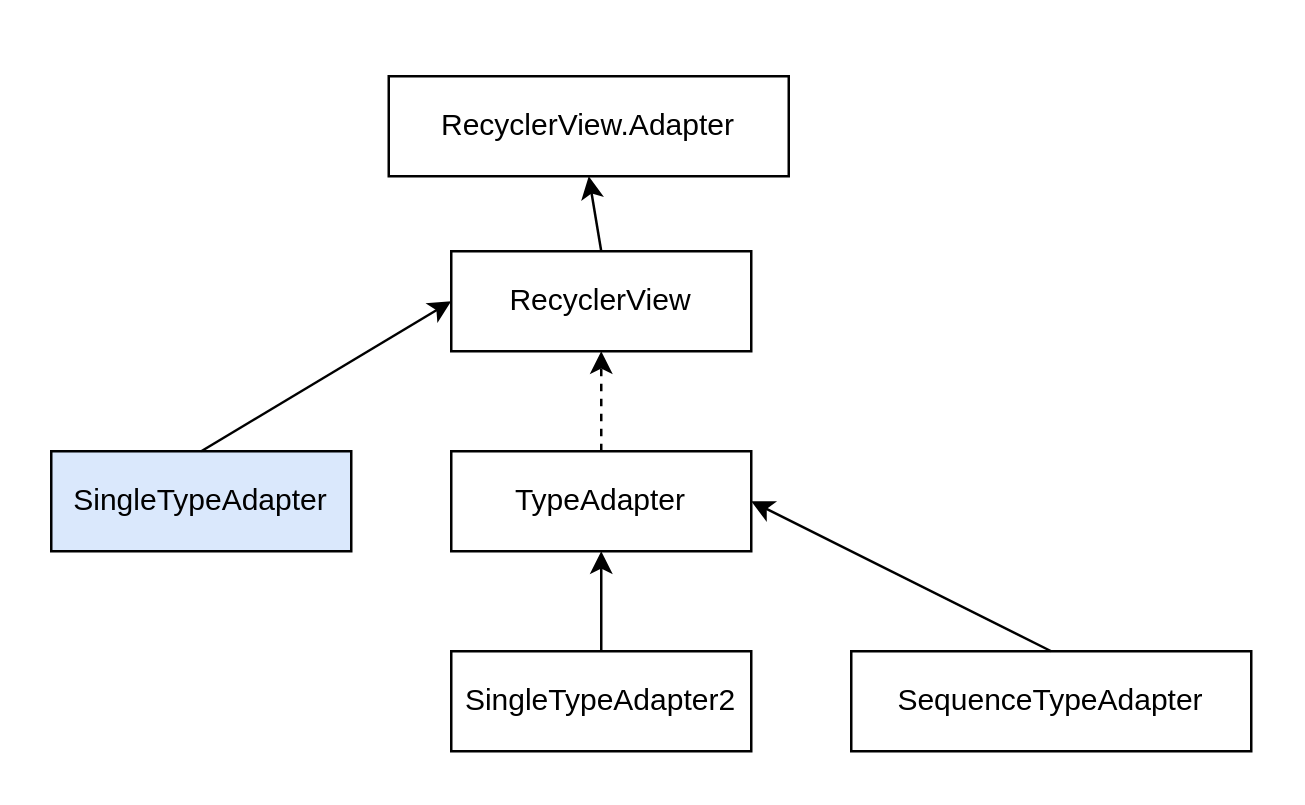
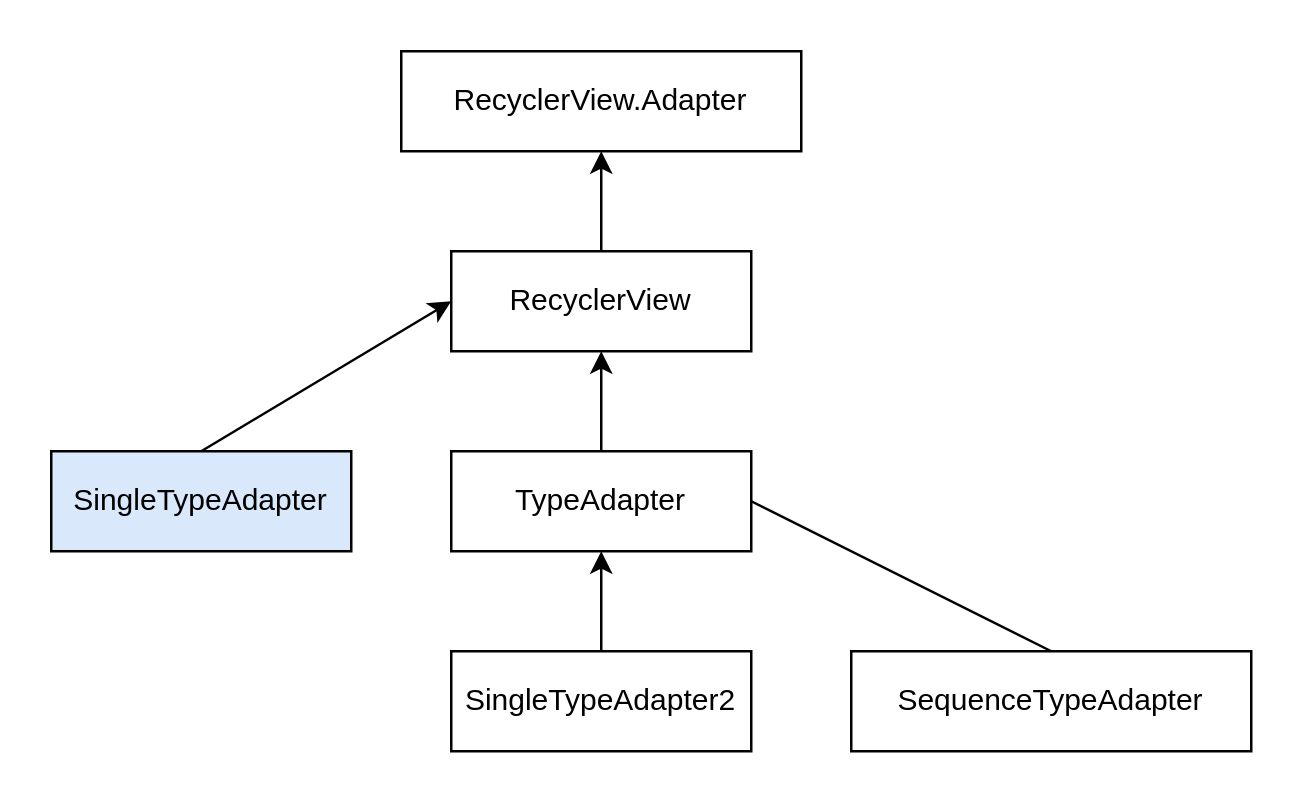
node "RecyclerView.Adapter": moved (589, 126) -> (601, 101)
edge "TypeAdapter" -> "RecyclerView": style dashed -> solid
edge "SequenceTypeAdapter" -> "TypeAdapter": arrowhead classic -> none
